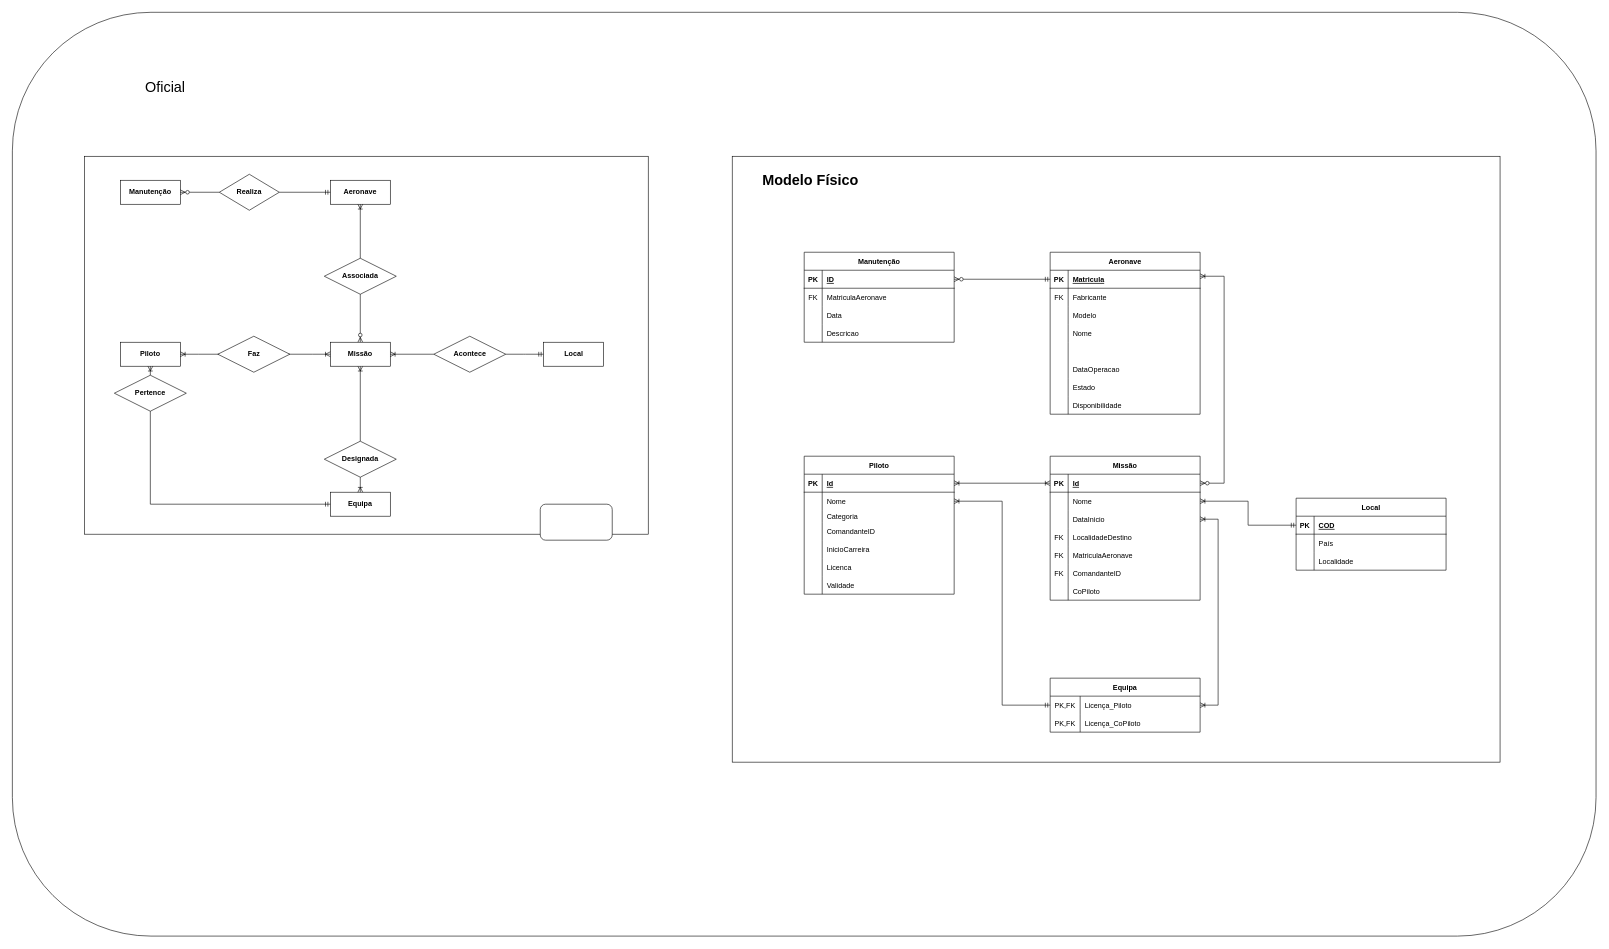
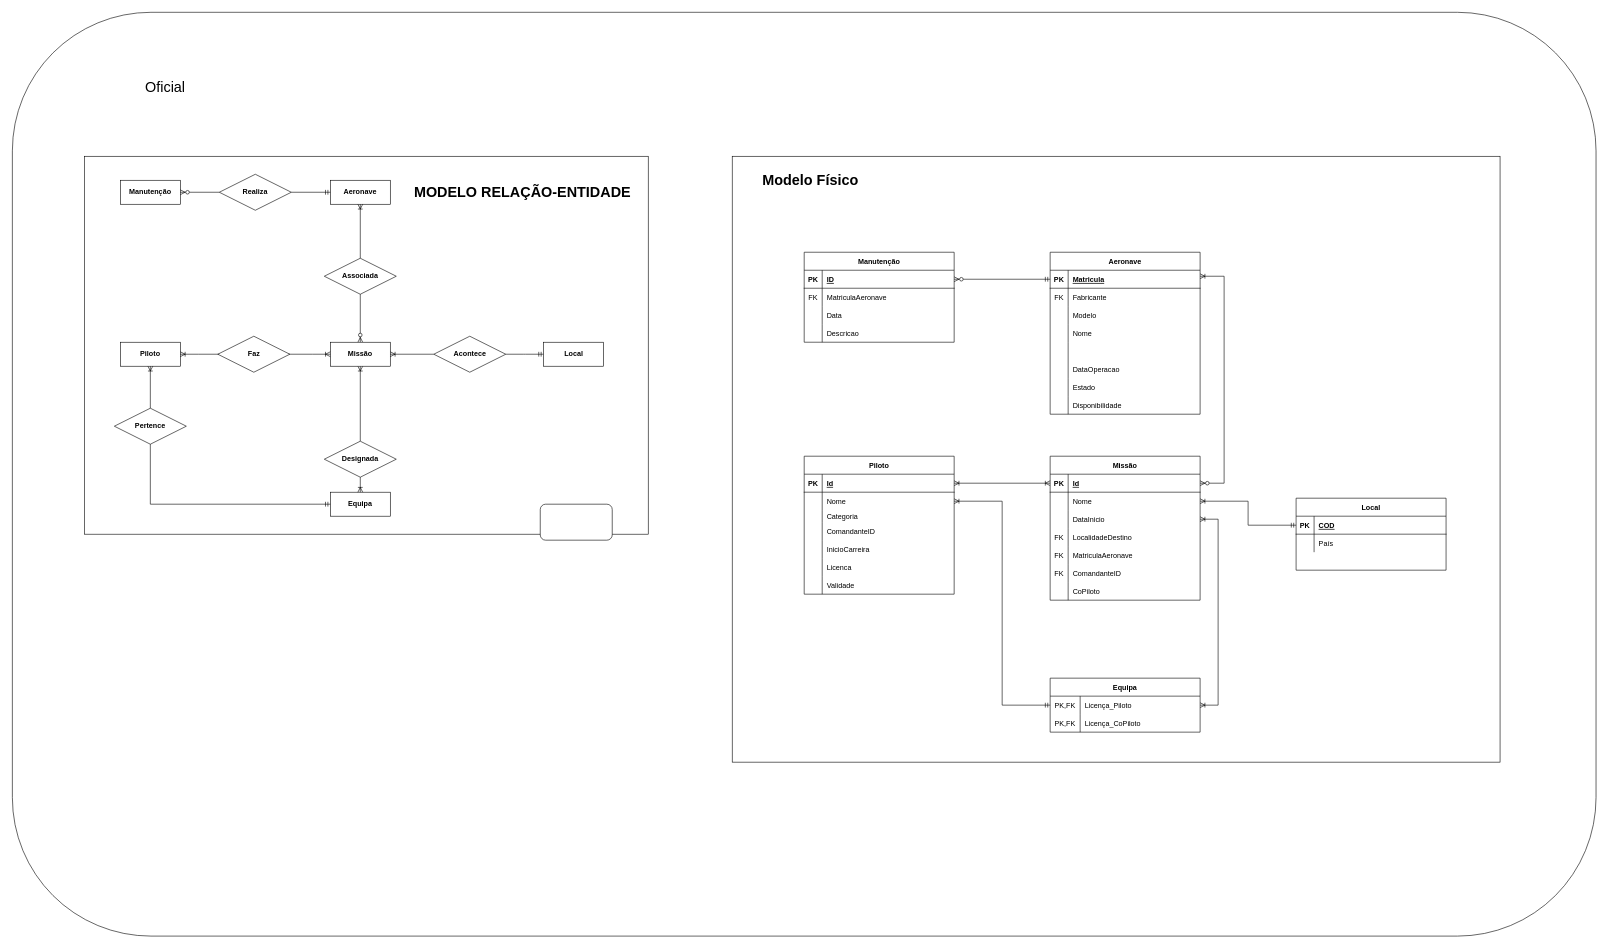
node "Realiza": size 60x36 -> 72x36
node "MODELO RELAÇÃO-ENTIDADE": added
node "Pertence": moved (150, 393) -> (150, 426)
node "Localidade": removed
